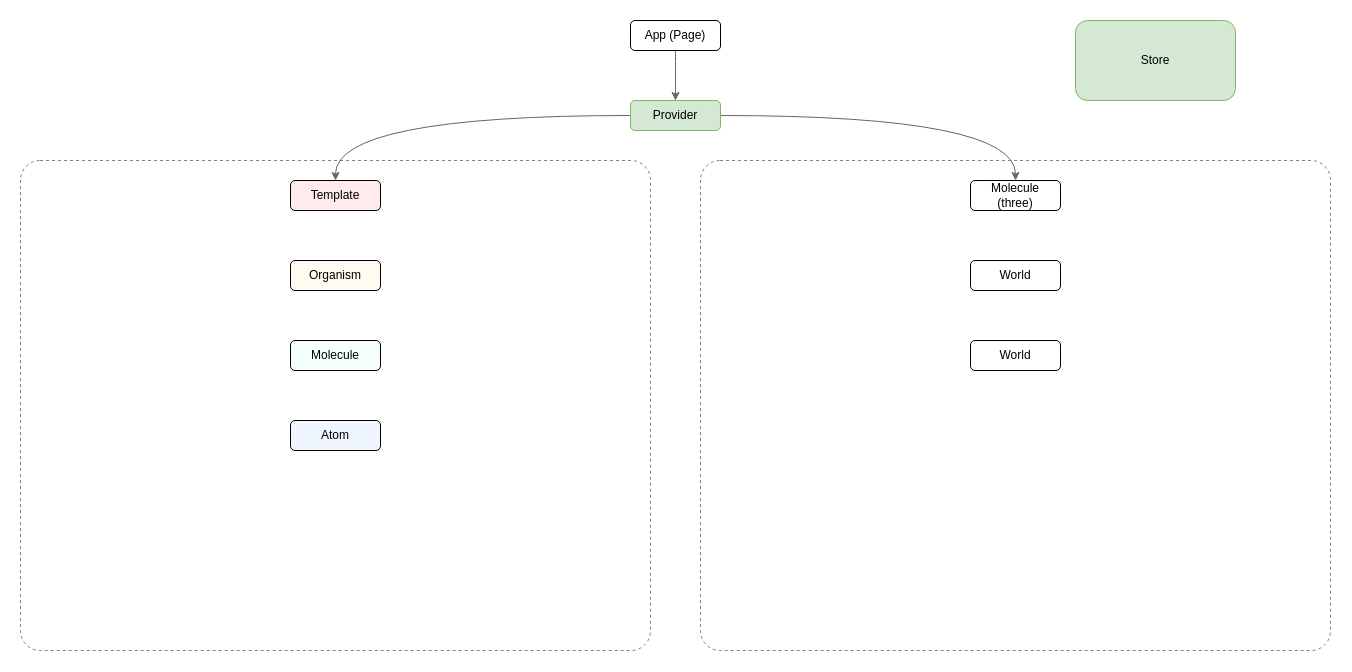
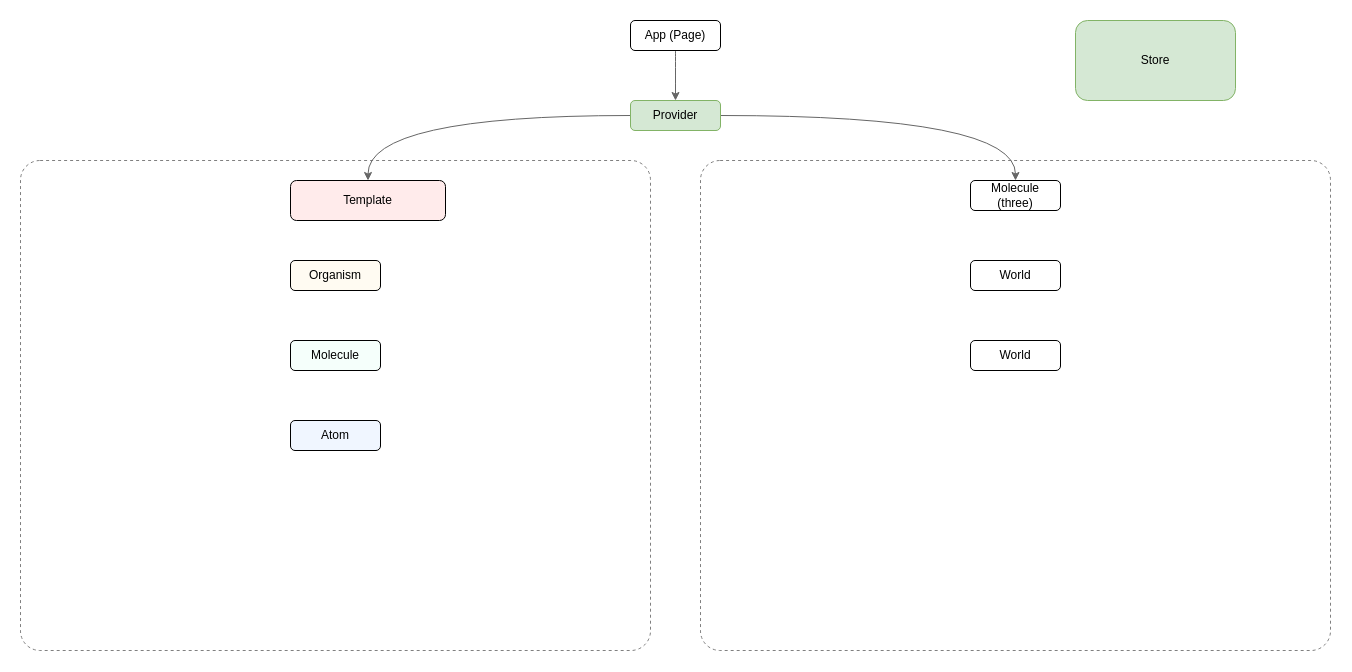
node "Template": size 90x30 -> 155x40
